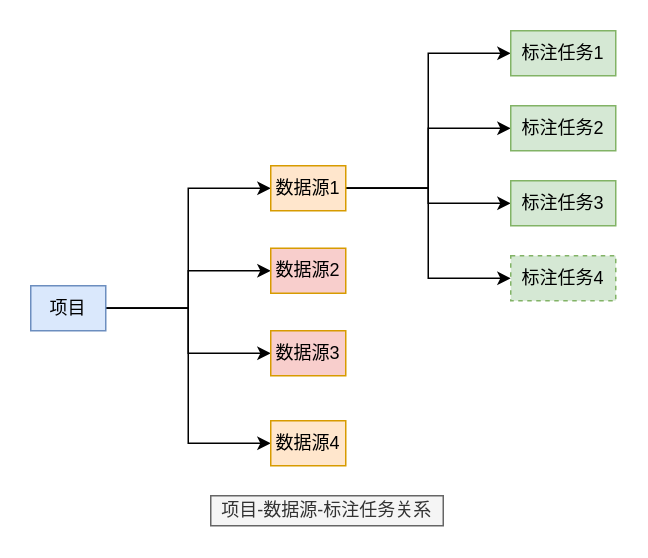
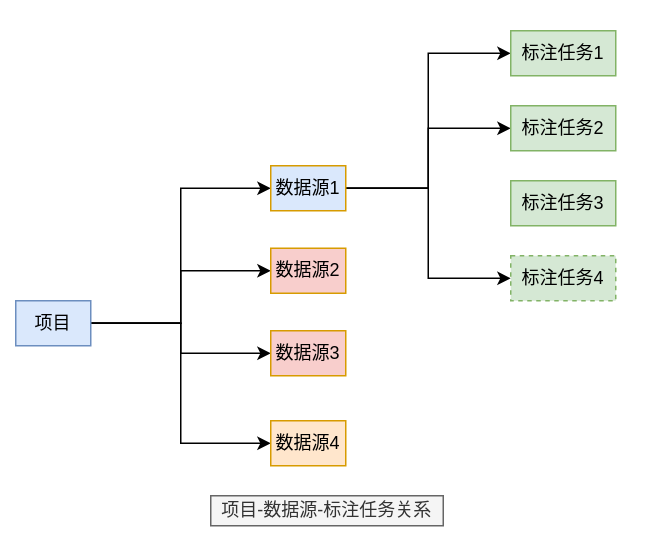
node "数据源1": fillcolor #ffe6cc -> #dae8fc
edge "数据源1" -> "标注任务3": removed
node "项目": moved (68, 308) -> (53, 323)
